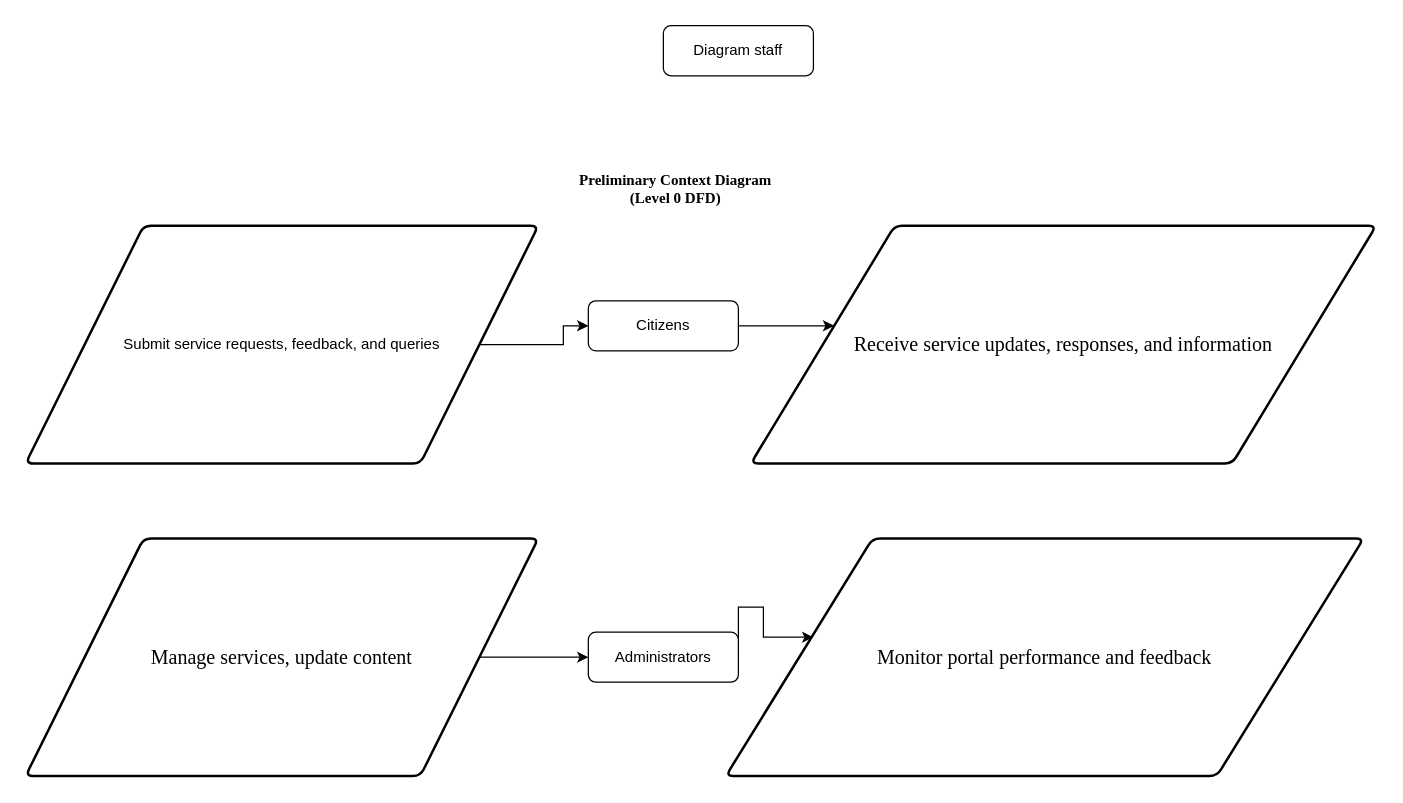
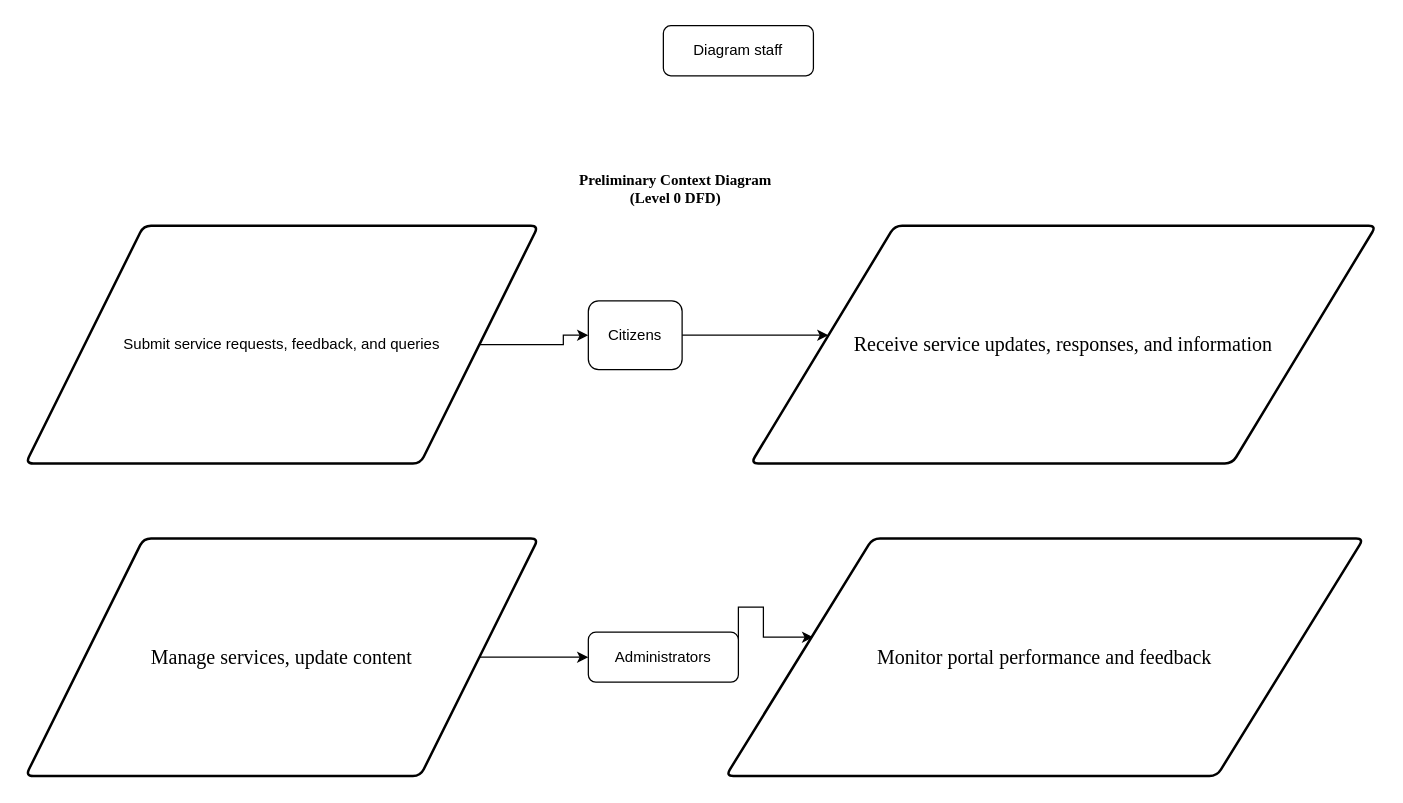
node "Citizens": size 150x50 -> 94x69
